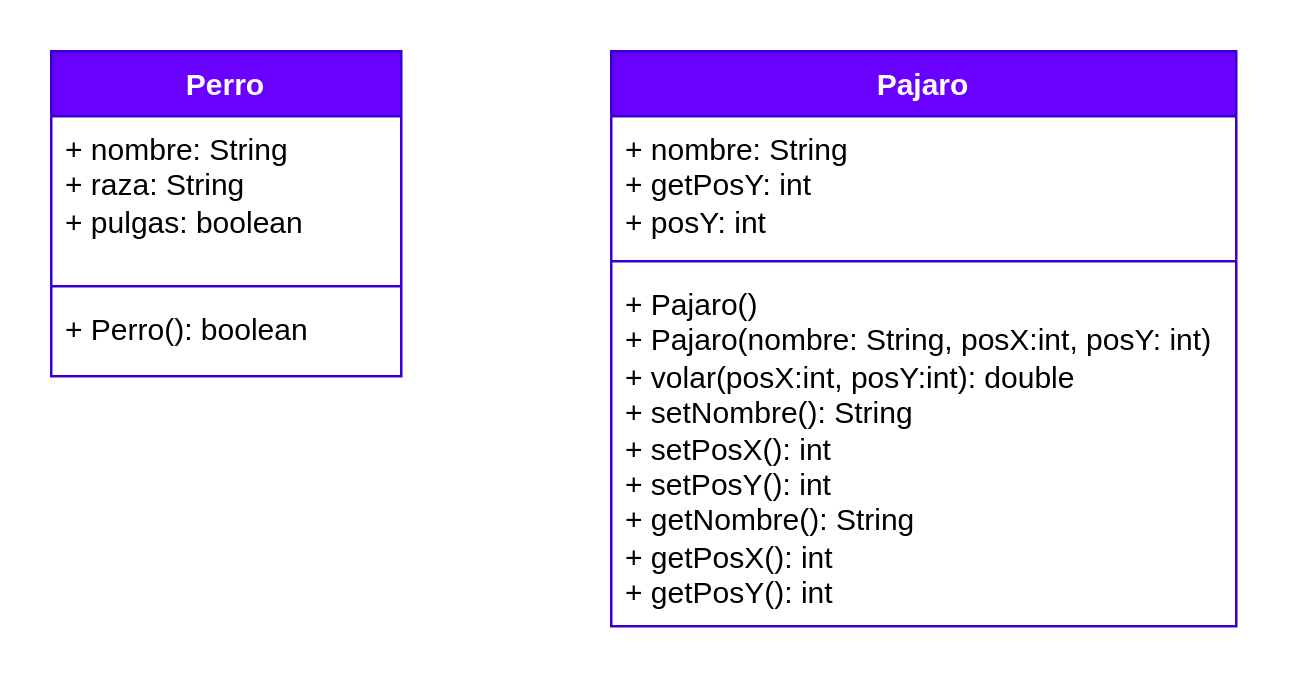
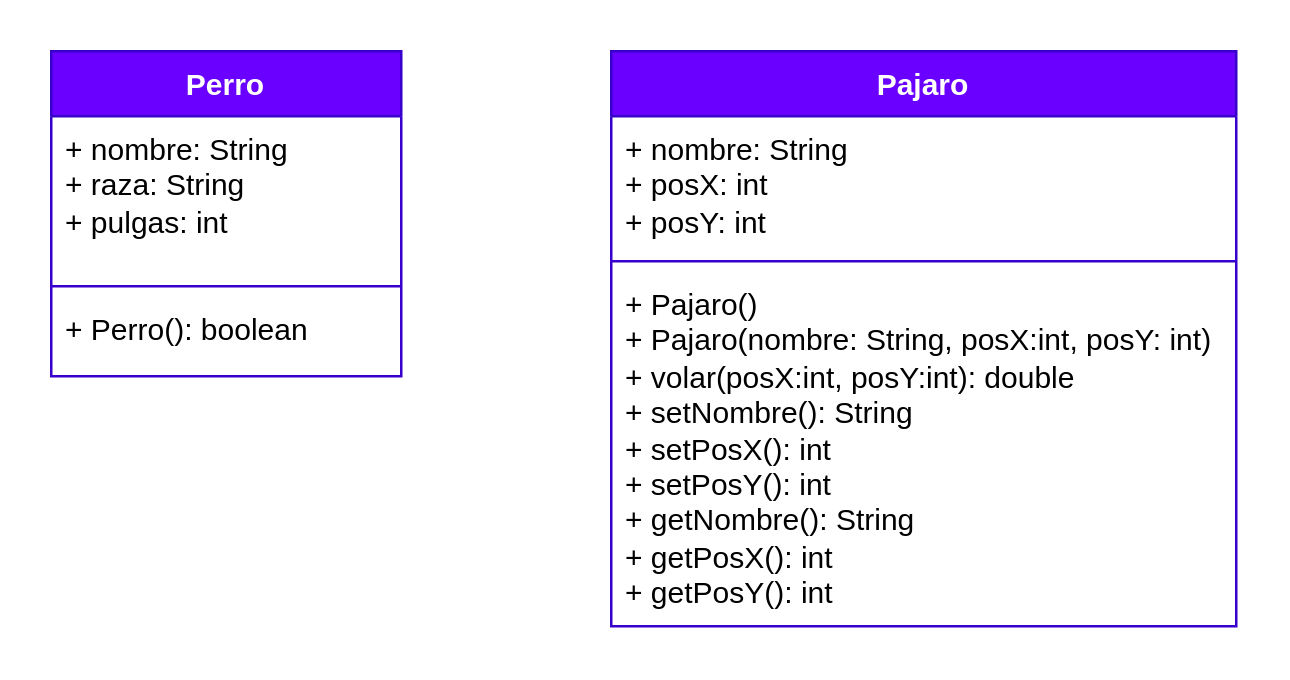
node "+ nombre: String + raza: String + pulgas: boolean": label "+ nombre: String + raza: String + pulgas: boolean" -> "+ nombre: String + raza: String + pulgas: int"
node "+ nombre: String + getPosY: int + posY: int": label "+ nombre: String + getPosY: int + posY: int" -> "+ nombre: String + posX: int + posY: int"
